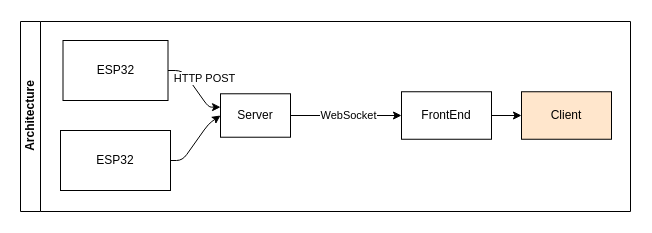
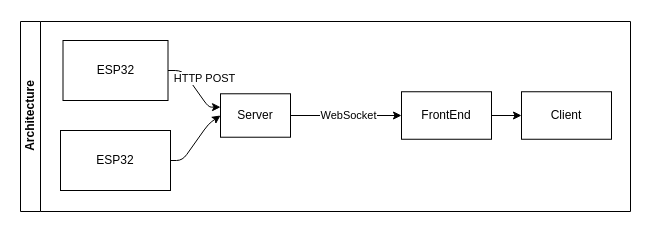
node "Client": fillcolor #ffe6cc -> #ffffff
